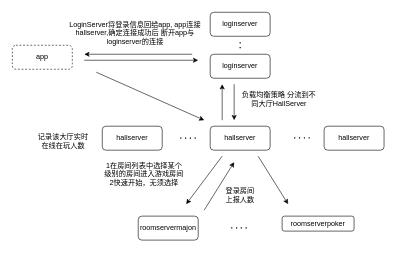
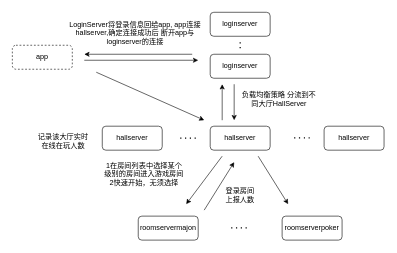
node "roomserverpoker": size 72x15 -> 60x24
